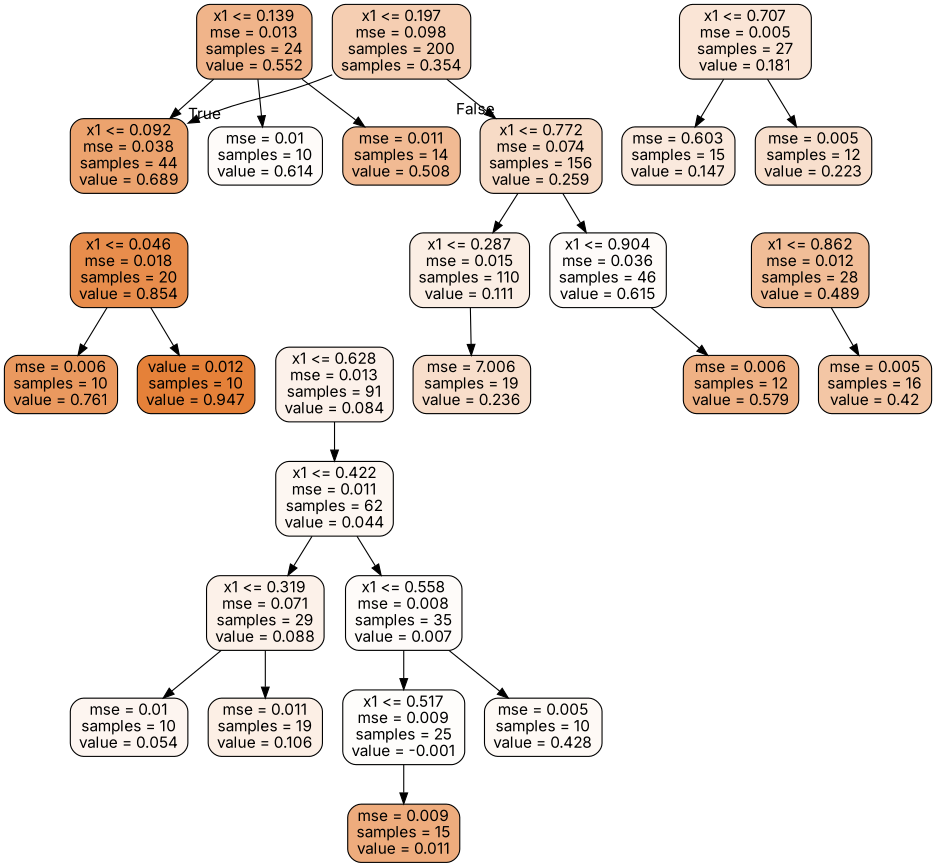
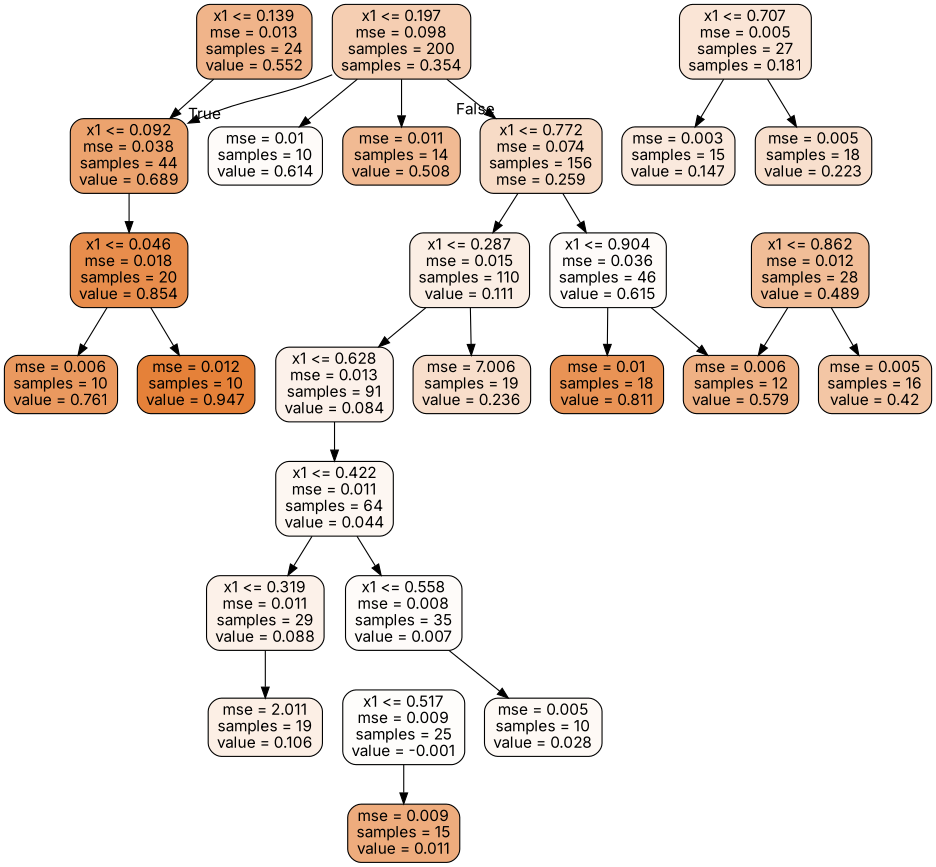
node "x1 <= 0.707 mse = 0.005 samples = 27 value = 0.181": label "x1 <= 0.707 mse = 0.005 samples = 27 value = 0.181" -> "x1 <= 0.707 mse = 0.005 samples = 27 samples = 0.181"
edge "x1 <= 0.139 mse = 0.013 samples = 24 value = 0.552" -> "mse = 0.01 samples = 10 value = 0.614": now "x1 <= 0.197 mse = 0.098 samples = 200 samples = 0.354" -> "mse = 0.01 samples = 10 value = 0.614"
edge "x1 <= 0.139 mse = 0.013 samples = 24 value = 0.552" -> "mse = 0.011 samples = 14 value = 0.508": now "x1 <= 0.197 mse = 0.098 samples = 200 samples = 0.354" -> "mse = 0.011 samples = 14 value = 0.508"
node "x1 <= 0.772 mse = 0.074 samples = 156 value = 0.259": label "x1 <= 0.772 mse = 0.074 samples = 156 value = 0.259" -> "x1 <= 0.772 mse = 0.074 samples = 156 mse = 0.259"
node "mse = 0.603 samples = 15 value = 0.147": label "mse = 0.603 samples = 15 value = 0.147" -> "mse = 0.003 samples = 15 value = 0.147"
node "mse = 0.005 samples = 12 value = 0.223": label "mse = 0.005 samples = 12 value = 0.223" -> "mse = 0.005 samples = 18 value = 0.223"
edge "x1 <= 0.092 mse = 0.038 samples = 44 value = 0.689" -> "x1 <= 0.046 mse = 0.018 samples = 20 value = 0.854": added
edge "x1 <= 0.287 mse = 0.015 samples = 110 value = 0.111" -> "x1 <= 0.628 mse = 0.013 samples = 91 value = 0.084": added
edge "x1 <= 0.862 mse = 0.012 samples = 28 value = 0.489" -> "mse = 0.006 samples = 12 value = 0.579": added
node "value = 0.012 samples = 10 value = 0.947": label "value = 0.012 samples = 10 value = 0.947" -> "mse = 0.012 samples = 10 value = 0.947"
node "mse = 0.01 samples = 18 value = 0.811": added
node "x1 <= 0.422 mse = 0.011 samples = 62 value = 0.044": label "x1 <= 0.422 mse = 0.011 samples = 62 value = 0.044" -> "x1 <= 0.422 mse = 0.011 samples = 64 value = 0.044"
node "x1 <= 0.319 mse = 0.071 samples = 29 value = 0.088": label "x1 <= 0.319 mse = 0.071 samples = 29 value = 0.088" -> "x1 <= 0.319 mse = 0.011 samples = 29 value = 0.088"
edge "x1 <= 0.558 mse = 0.008 samples = 35 value = 0.007" -> "x1 <= 0.517 mse = 0.009 samples = 25 value = -0.001": removed
node "mse = 0.01 samples = 10 value = 0.054": removed
node "mse = 0.011 samples = 19 value = 0.106": label "mse = 0.011 samples = 19 value = 0.106" -> "mse = 2.011 samples = 19 value = 0.106"
node "mse = 0.005 samples = 10 value = 0.428": label "mse = 0.005 samples = 10 value = 0.428" -> "mse = 0.005 samples = 10 value = 0.028"
